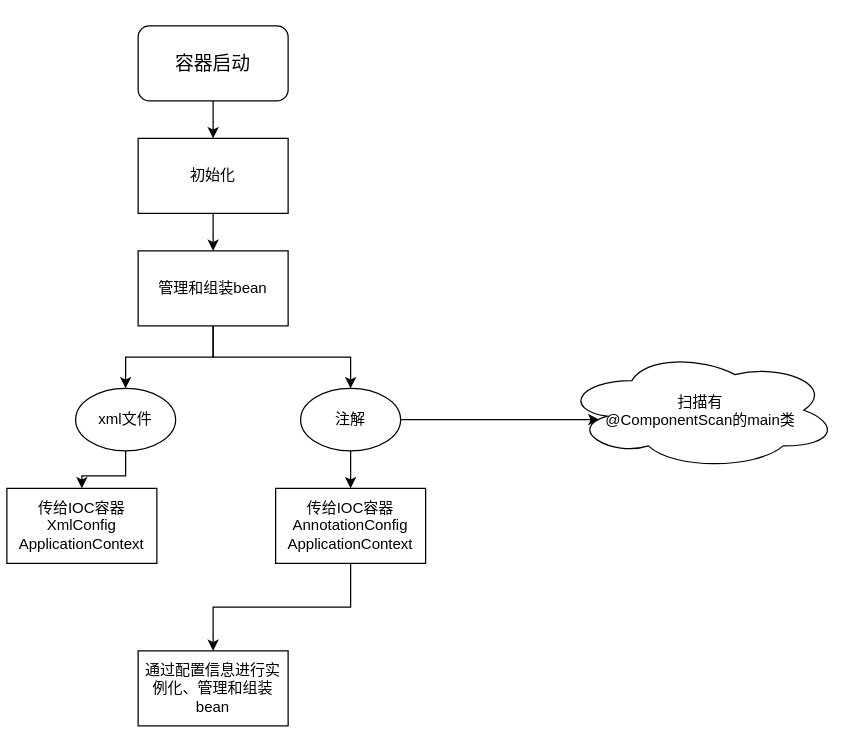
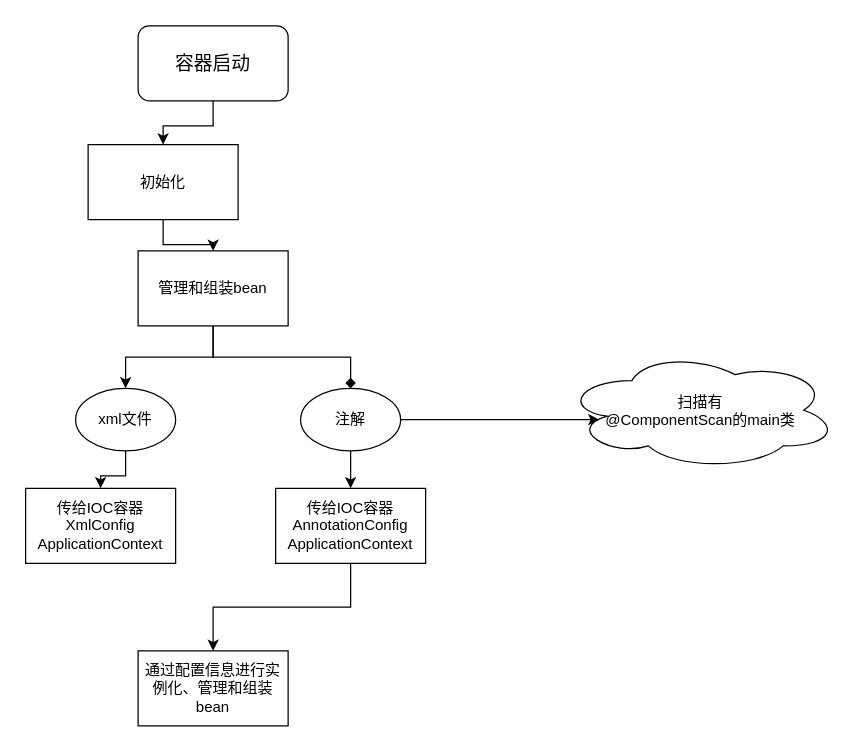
node "初始化": moved (213, 176) -> (163, 182)
edge "管理和组装bean" -> "注解": arrowhead classic -> diamond
node "传给IOC容器 XmlConfig ApplicationContext": moved (82, 526) -> (101, 526)
